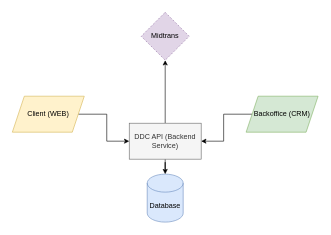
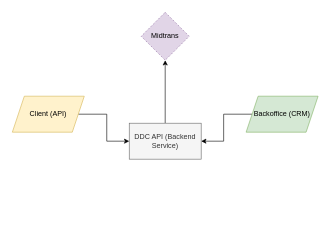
node "Client (WEB)": label "Client (WEB)" -> "Client (API)"
edge "DDC API (Backend Service)" -> "Database": removed
node "Database": removed
